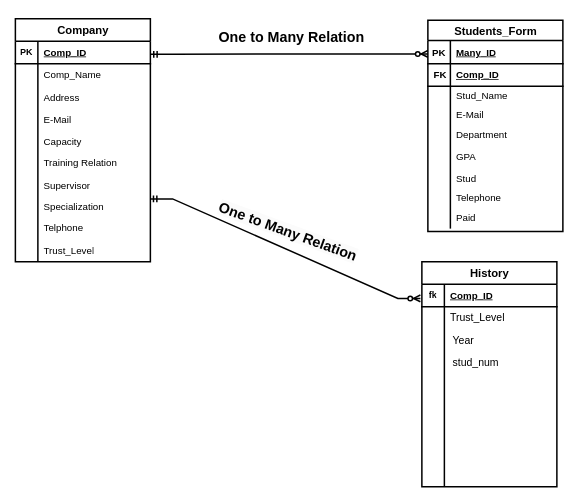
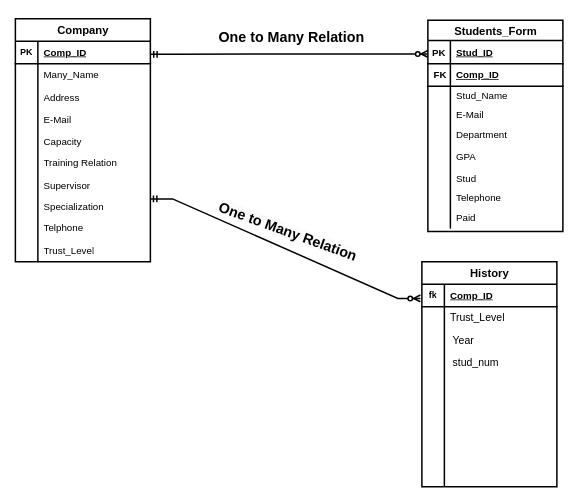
node "Many_ID": label "Many_ID" -> "Stud_ID"
node "Comp_Name": label "Comp_Name" -> "Many_Name"
